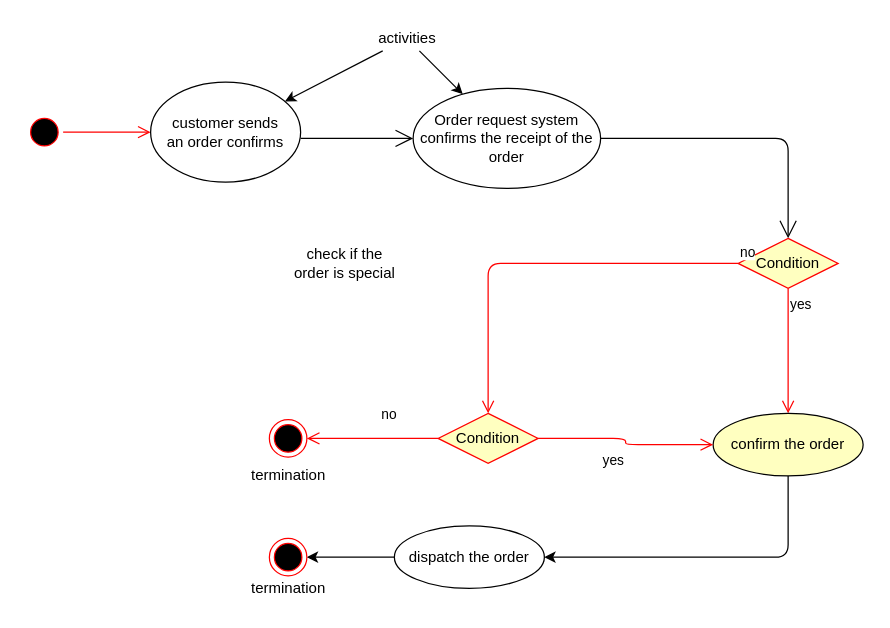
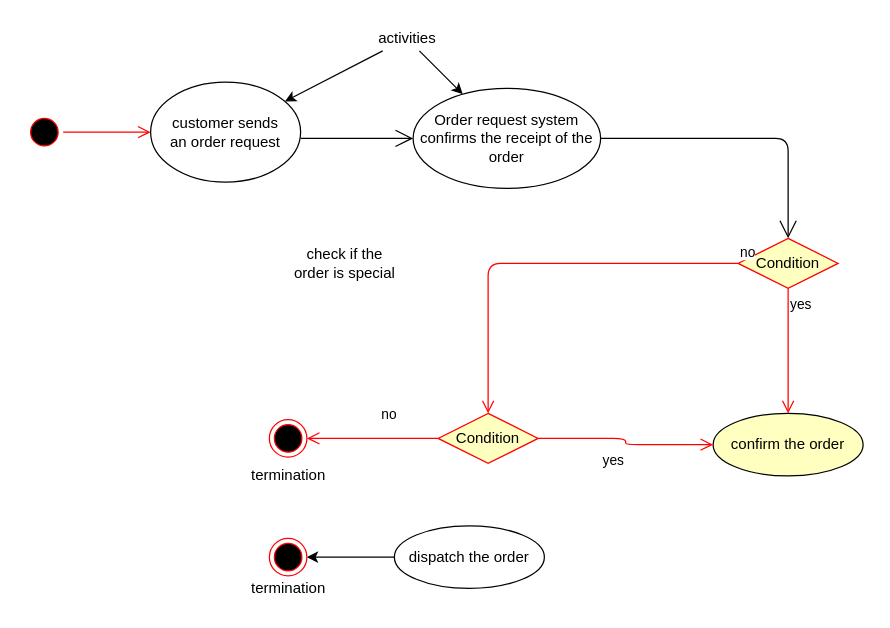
node "customer sends an order confirms": label "customer sends an order confirms" -> "customer sends an order request"
edge "confirm the order" -> "dispatch the order": removed
